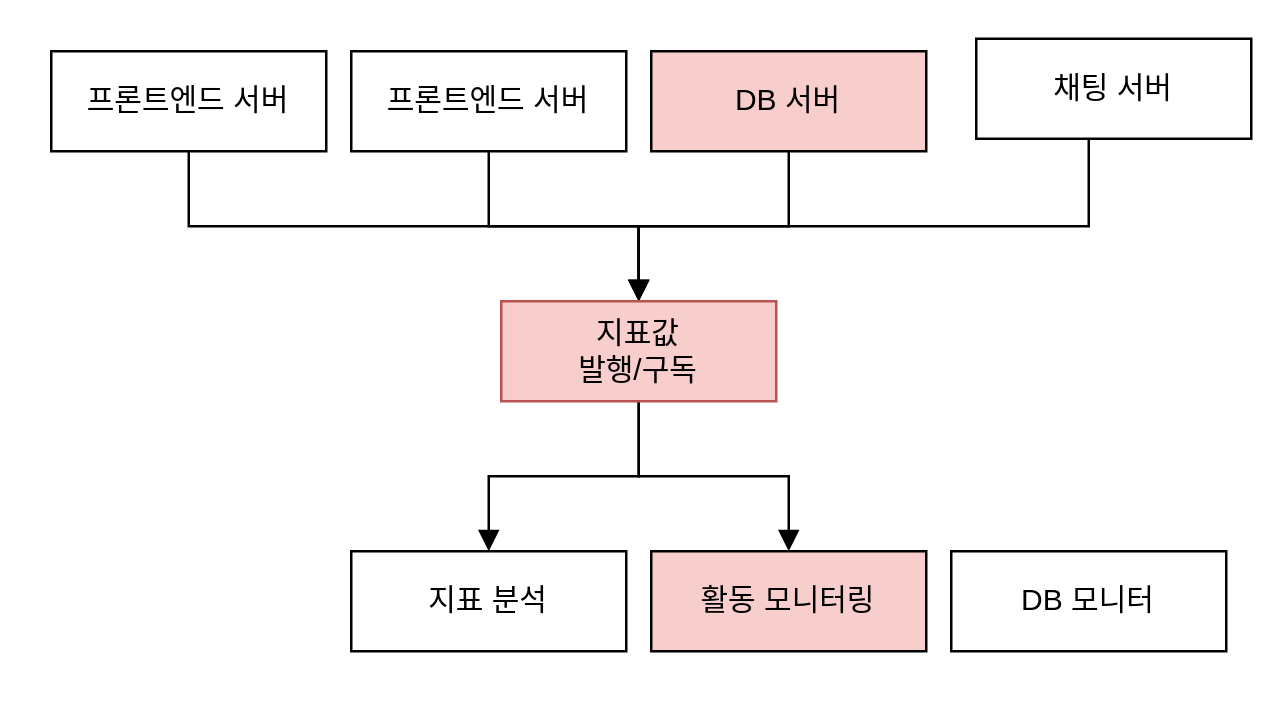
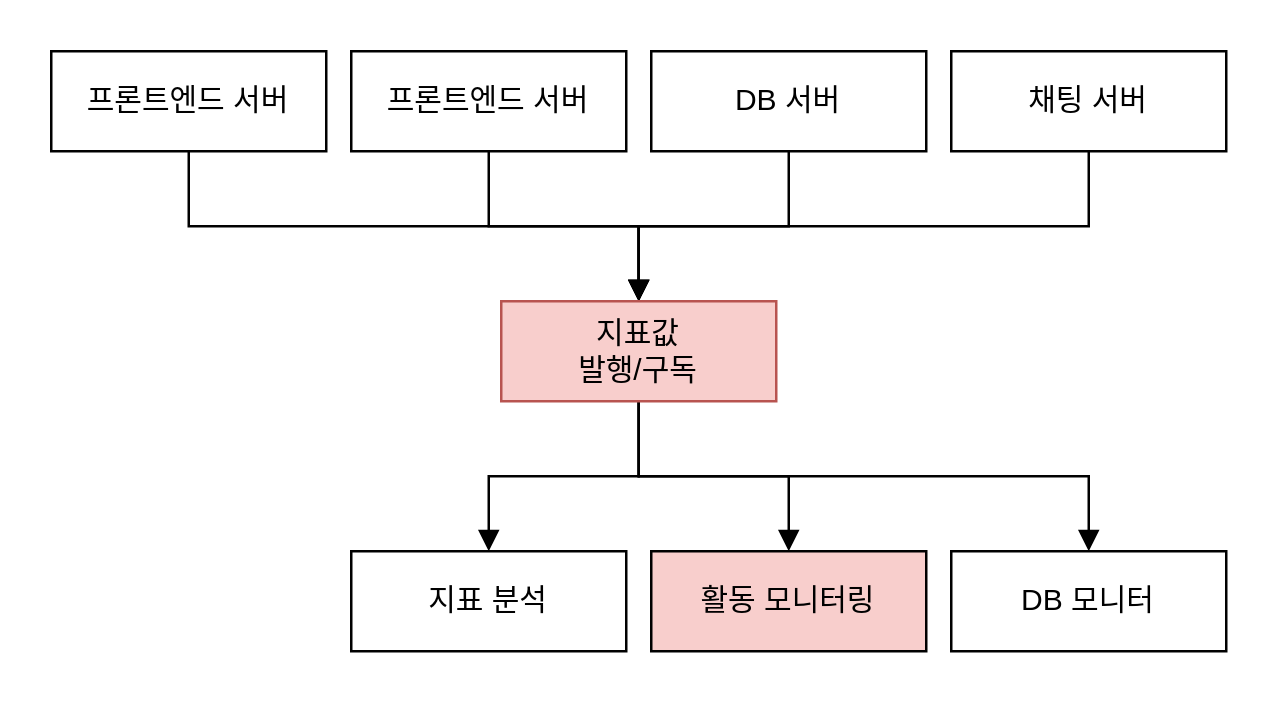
node "채팅 서버": moved (1114, 89) -> (1089, 101)
node "DB 서버": fillcolor #f8cecc -> #ffffff
edge "지표값 발행/구독" -> "DB 모니터": added
